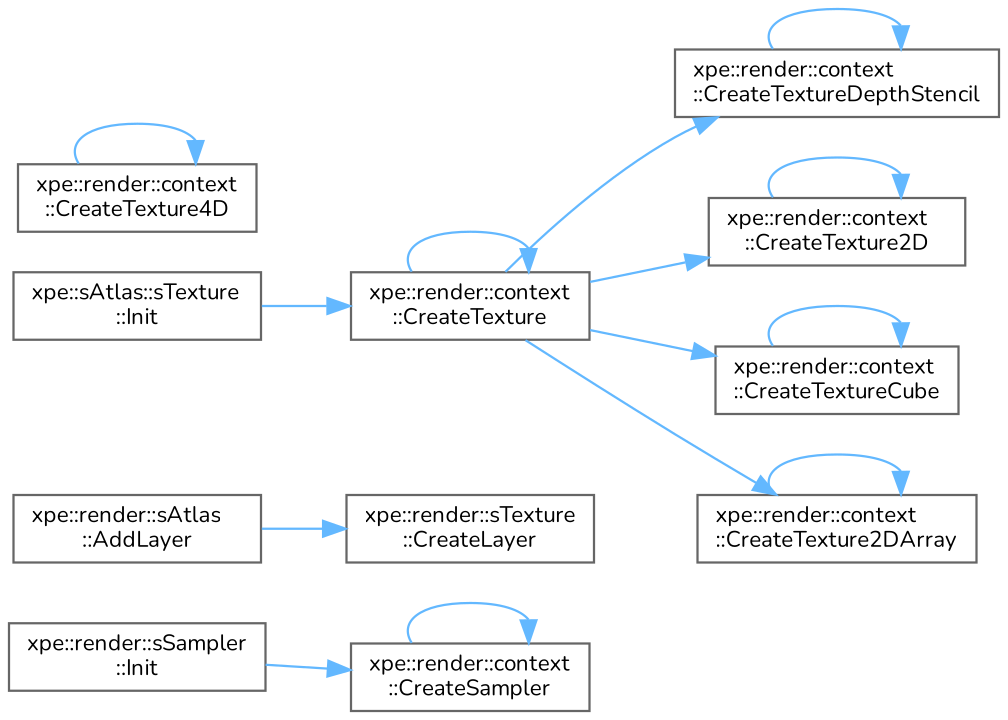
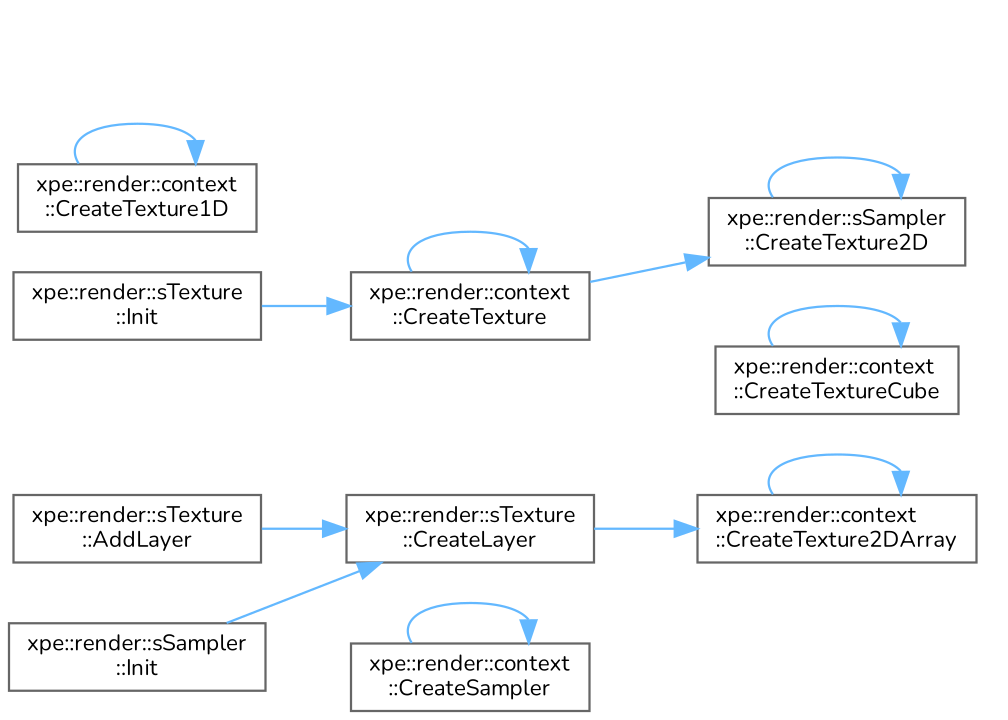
node "xpe::render::context ::CreateTextureDepthStencil": removed
node "xpe::render::context ::CreateTexture4D": label "xpe::render::context ::CreateTexture4D" -> "xpe::render::context ::CreateTexture1D"
node "xpe::render::context ::CreateTexture2D": label "xpe::render::context ::CreateTexture2D" -> "xpe::render::sSampler ::CreateTexture2D"
node "xpe::sAtlas::sTexture ::Init": label "xpe::sAtlas::sTexture ::Init" -> "xpe::render::sTexture ::Init"
edge "xpe::render::context ::CreateTexture" -> "xpe::render::context ::CreateTextureCube": removed
edge "xpe::render::context ::CreateTexture" -> "xpe::render::context ::CreateTexture2DArray": now "xpe::render::sTexture ::CreateLayer" -> "xpe::render::context ::CreateTexture2DArray"
node "xpe::render::sAtlas ::AddLayer": label "xpe::render::sAtlas ::AddLayer" -> "xpe::render::sTexture ::AddLayer"
edge "xpe::render::sSampler ::Init" -> "xpe::render::context ::CreateSampler": now "xpe::render::sSampler ::Init" -> "xpe::render::sTexture ::CreateLayer"
